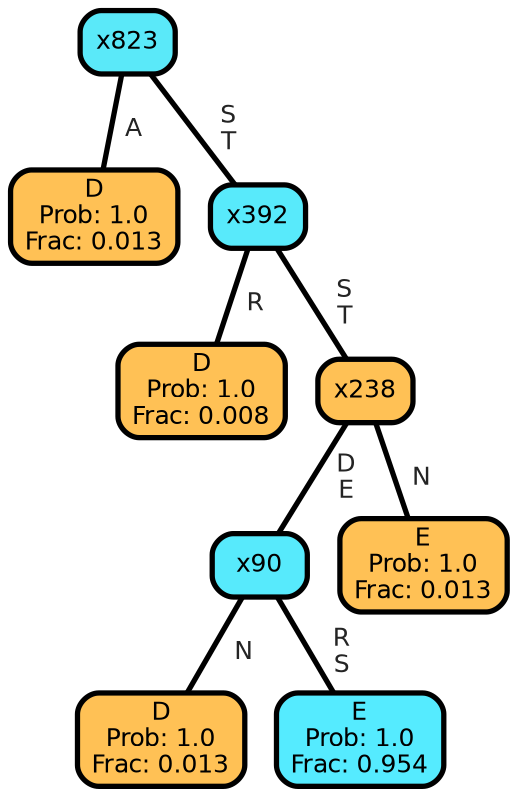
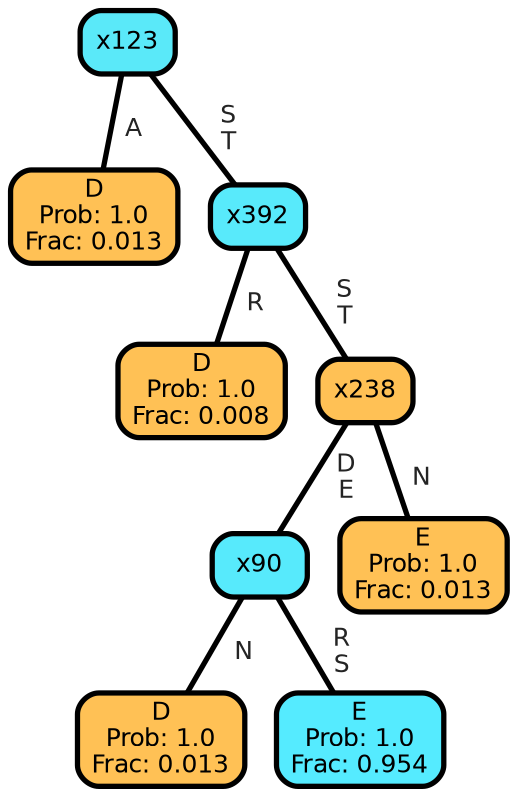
node "x823": label "x823" -> "x123"
